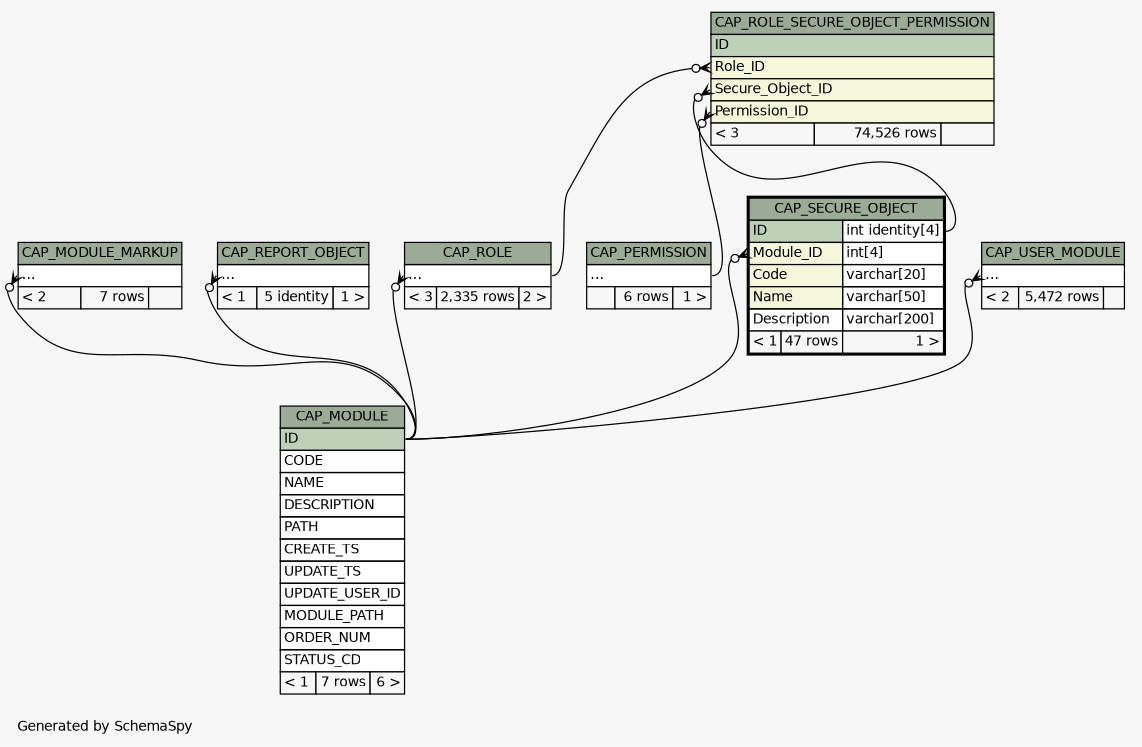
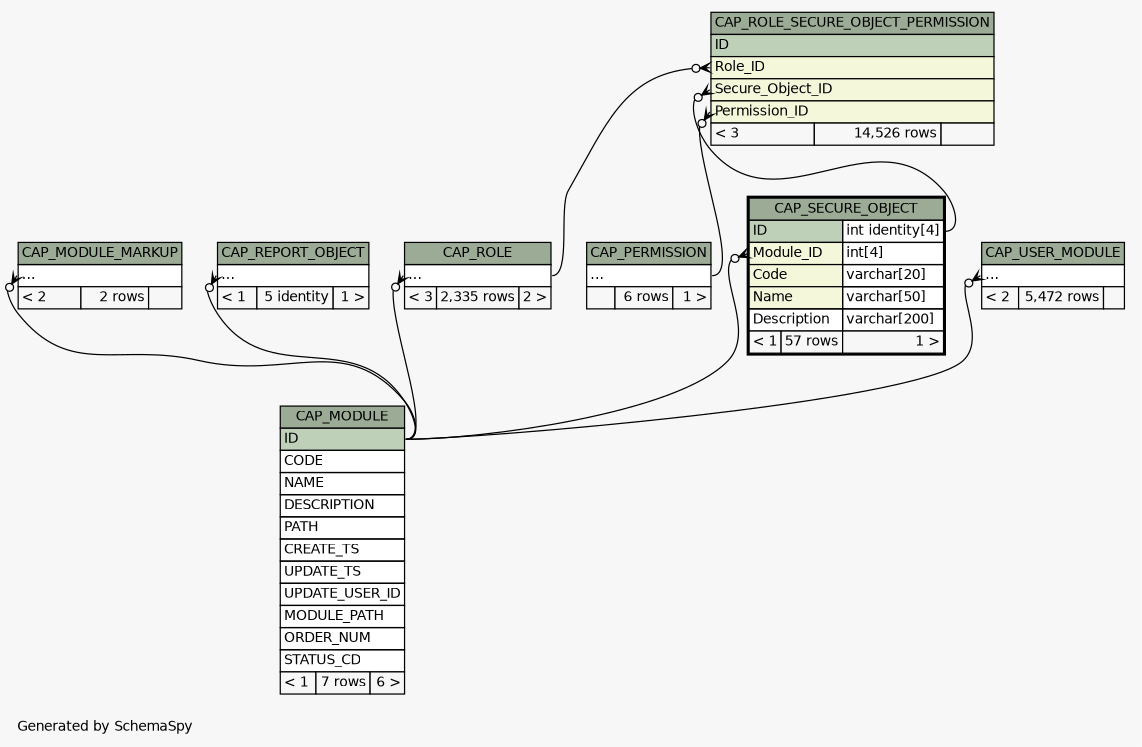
node "CAP_ROLE_SECURE_OBJECT_PERMISSION": text "74,526 rows" -> "14,526 rows"
node "CAP_MODULE_MARKUP": text "7 rows" -> "2 rows"
node "CAP_SECURE_OBJECT": text "47 rows" -> "57 rows"
